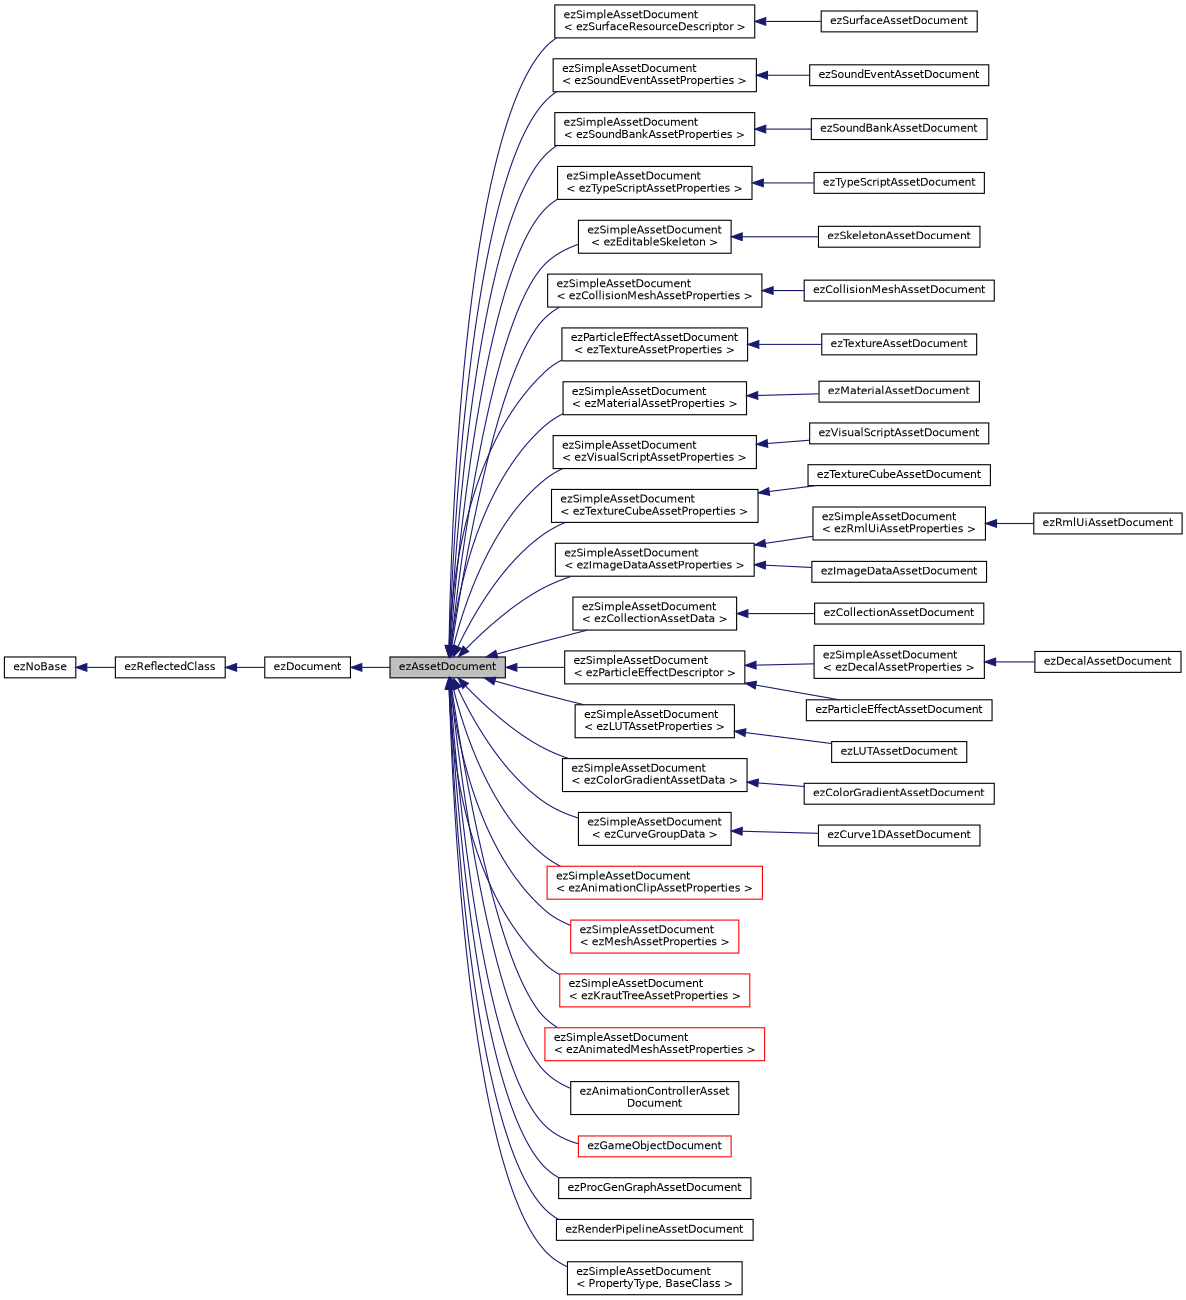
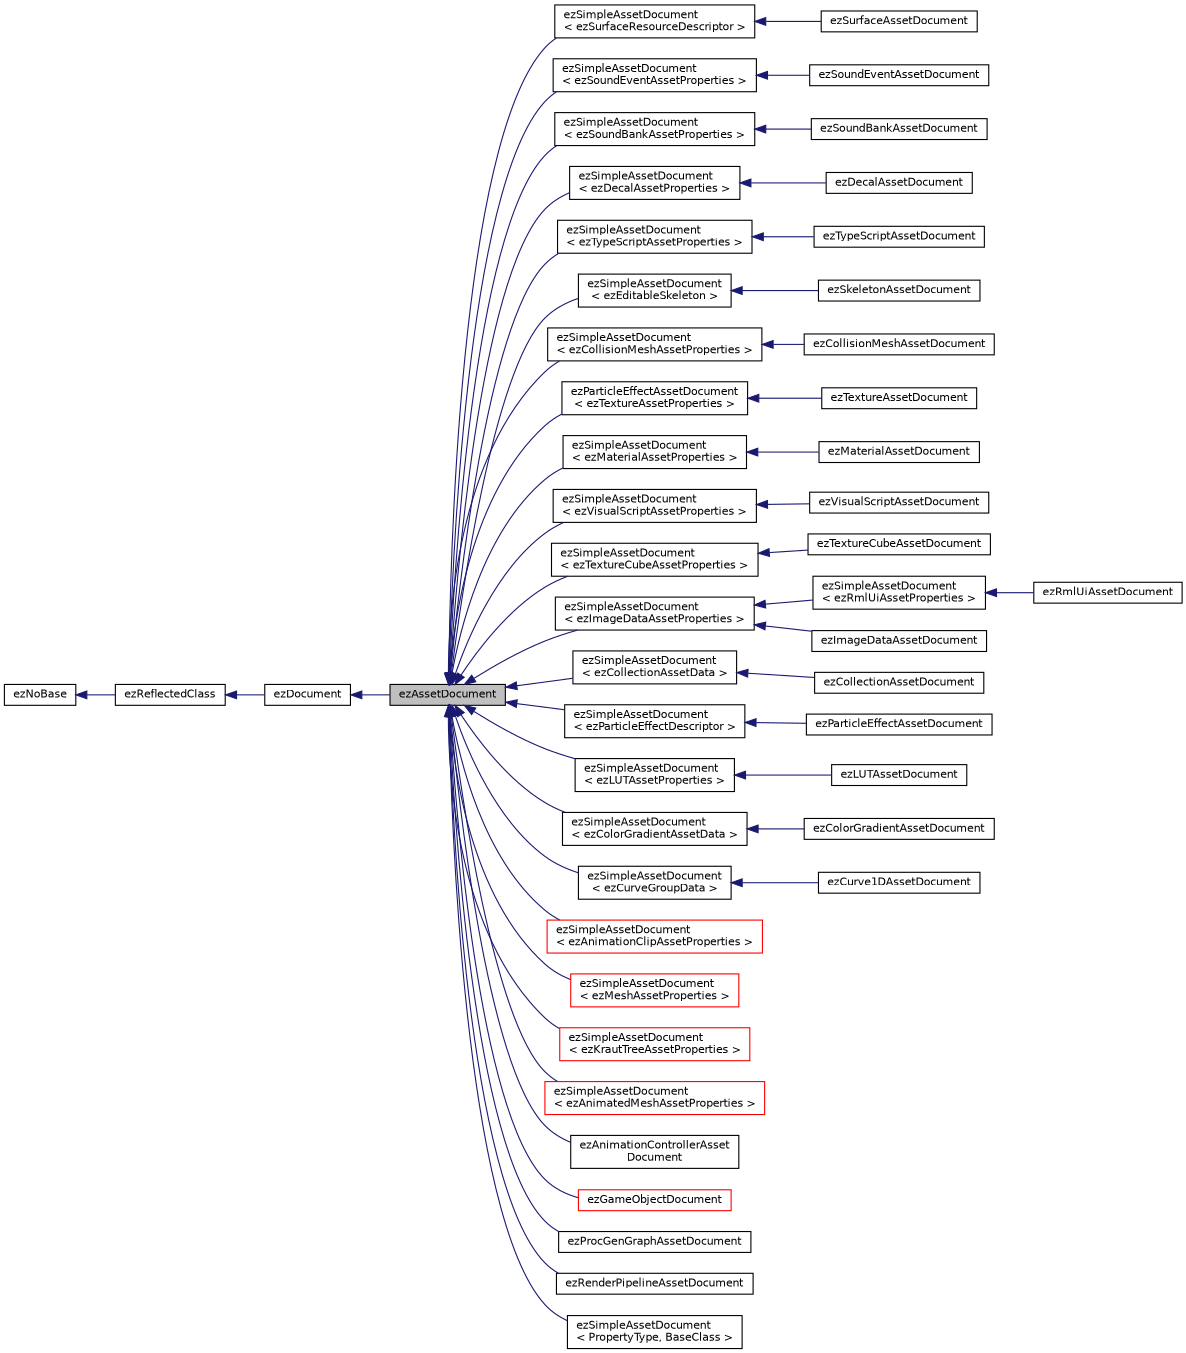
edge "ezSimpleAssetDocument < ezDecalAssetProperties >" -> "ezSimpleAssetDocument < ezParticleEffectDescriptor >": now "ezSimpleAssetDocument < ezDecalAssetProperties >" -> "ezAssetDocument"
